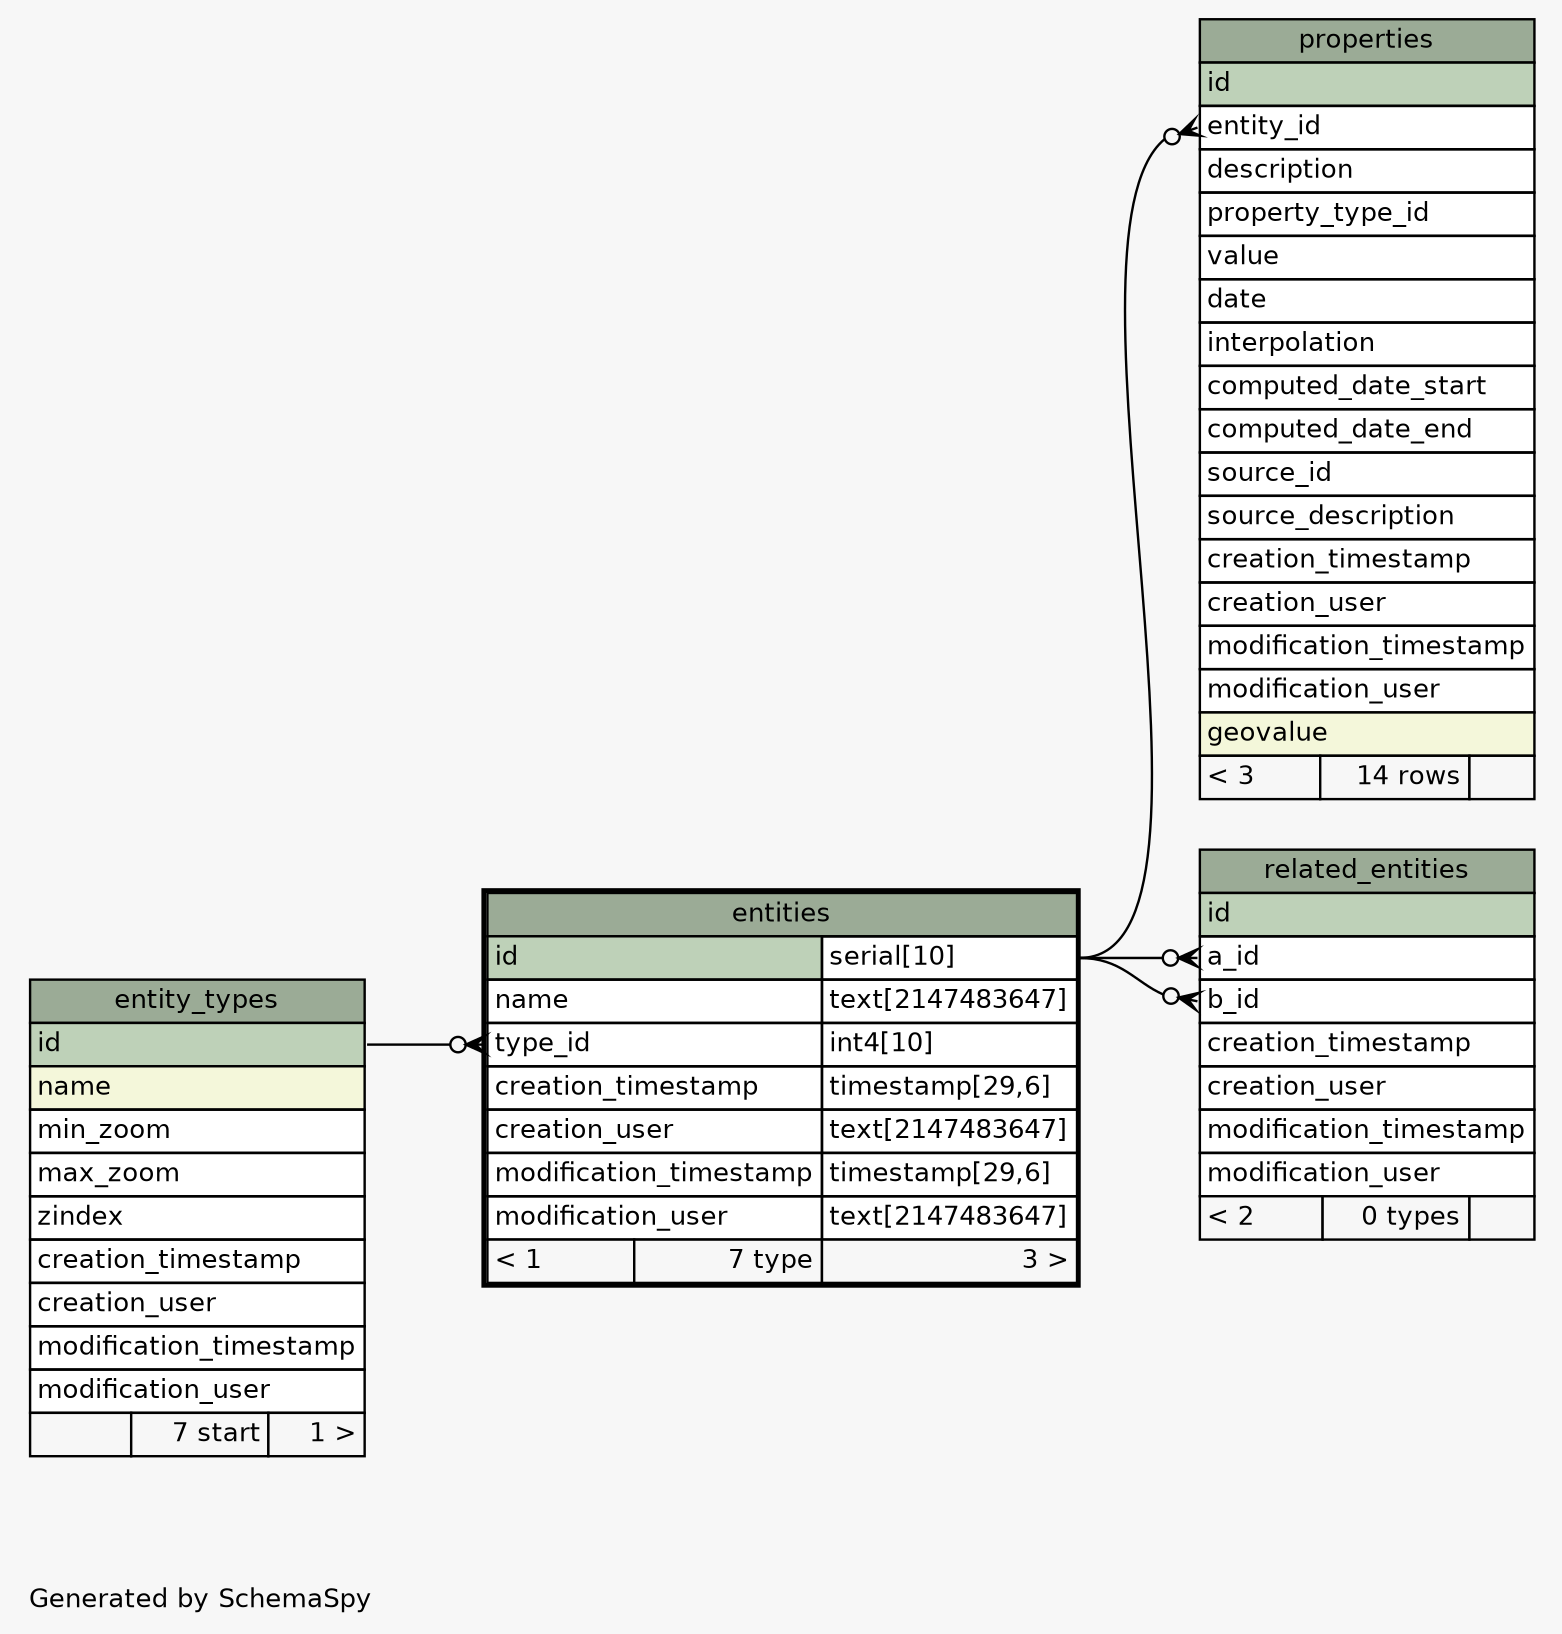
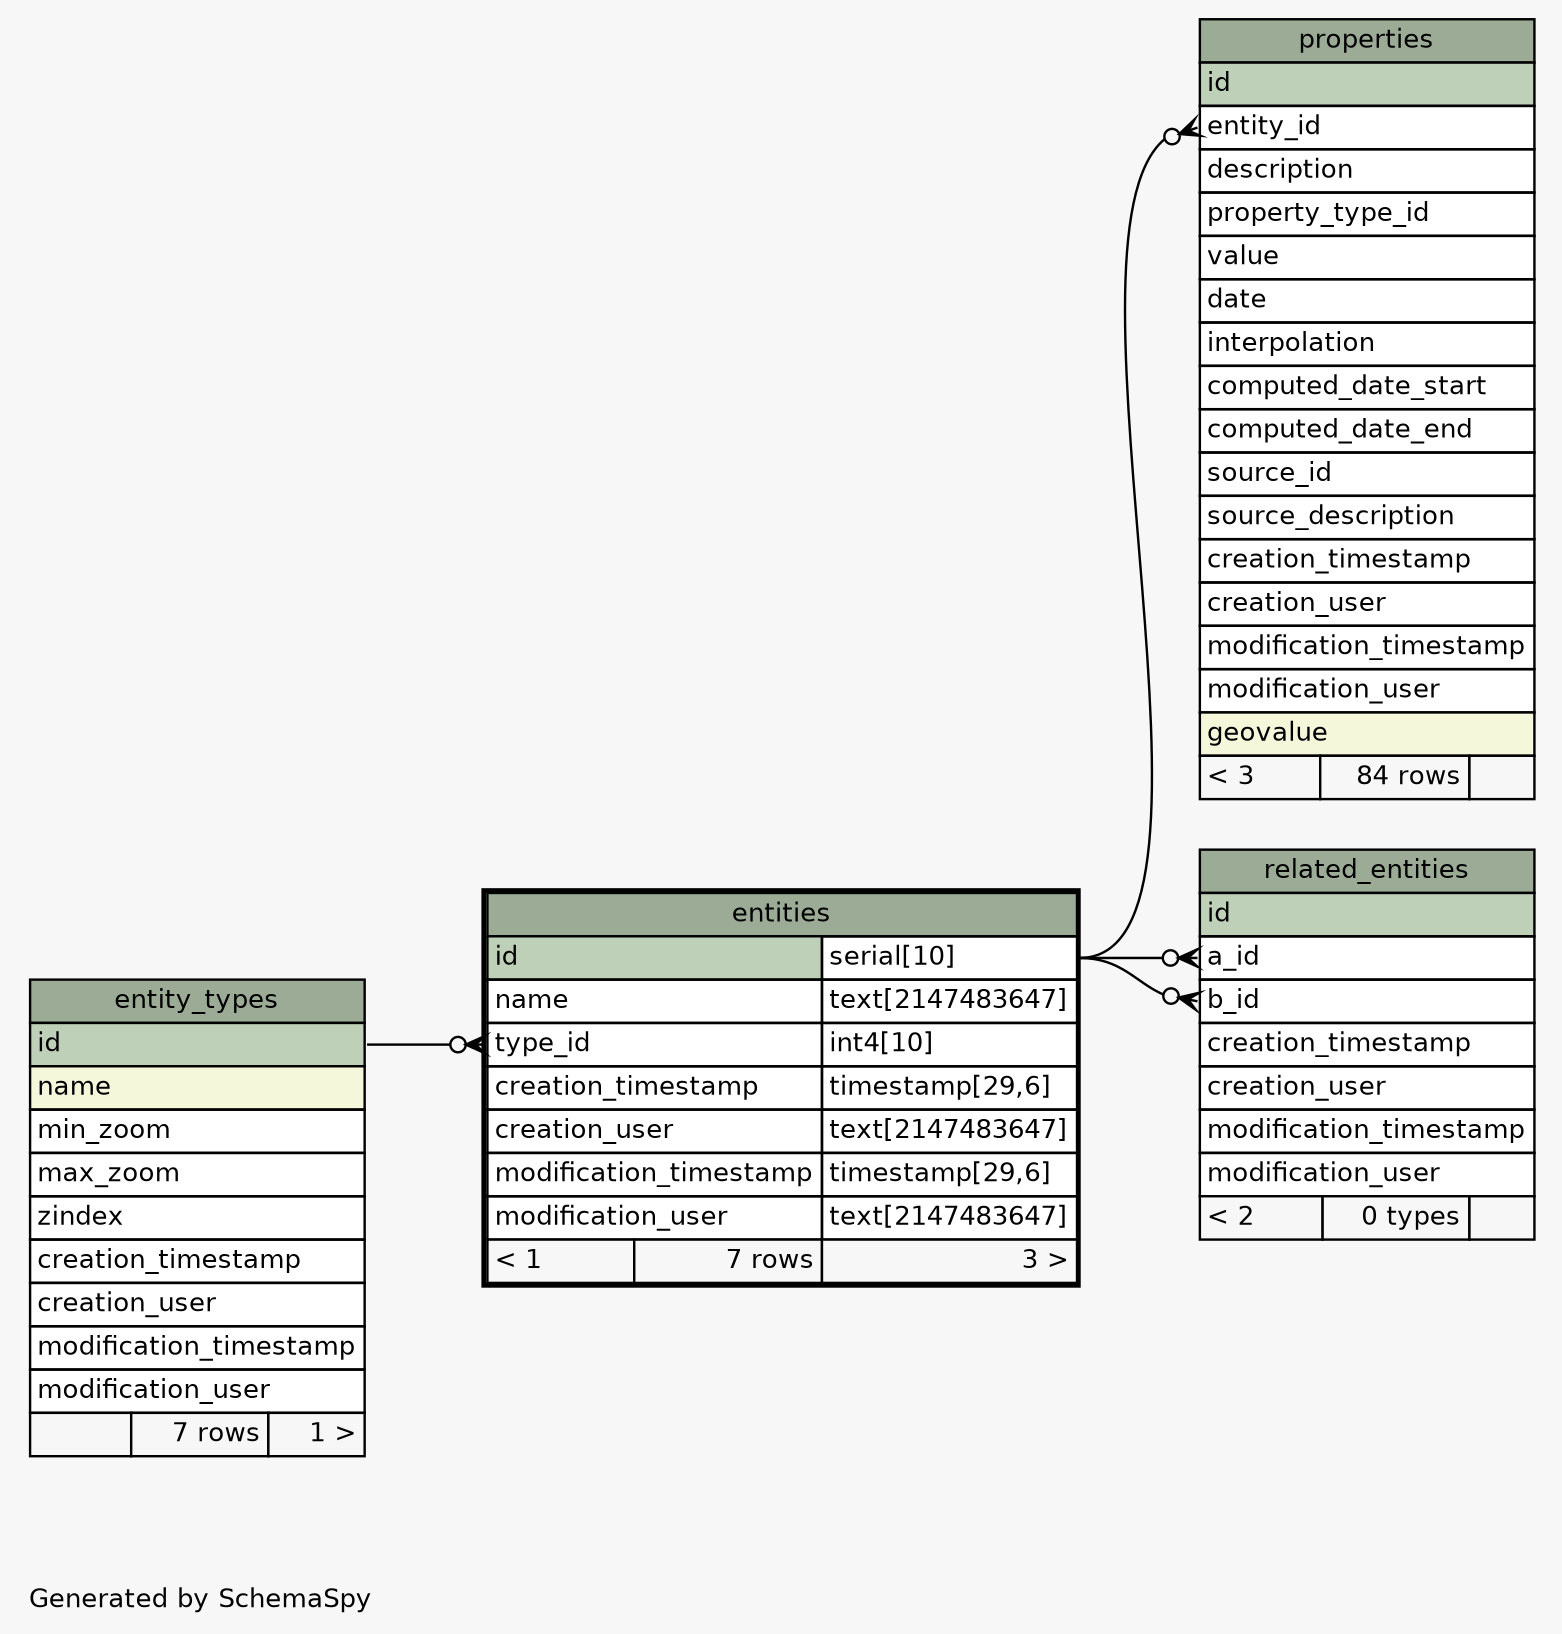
node "properties": text "14 rows" -> "84 rows"
node "entities": text "7 type" -> "7 rows"
node "entity_types": text "7 start" -> "7 rows"
